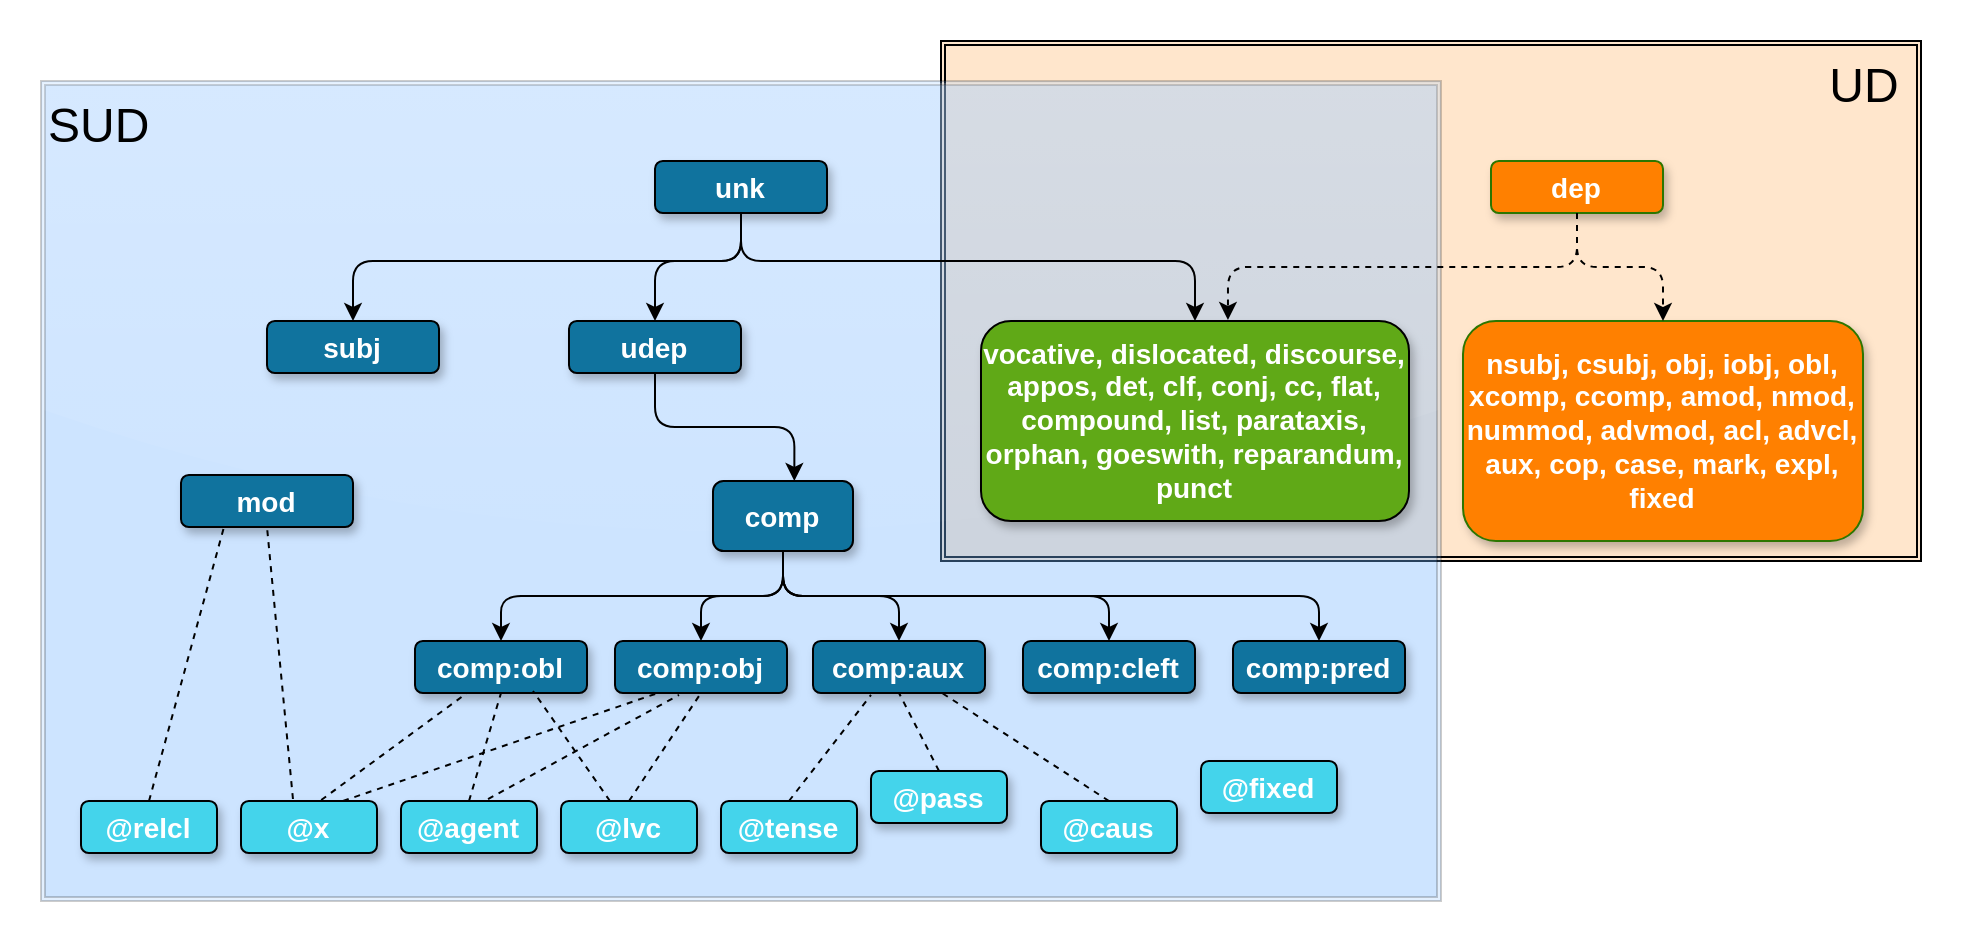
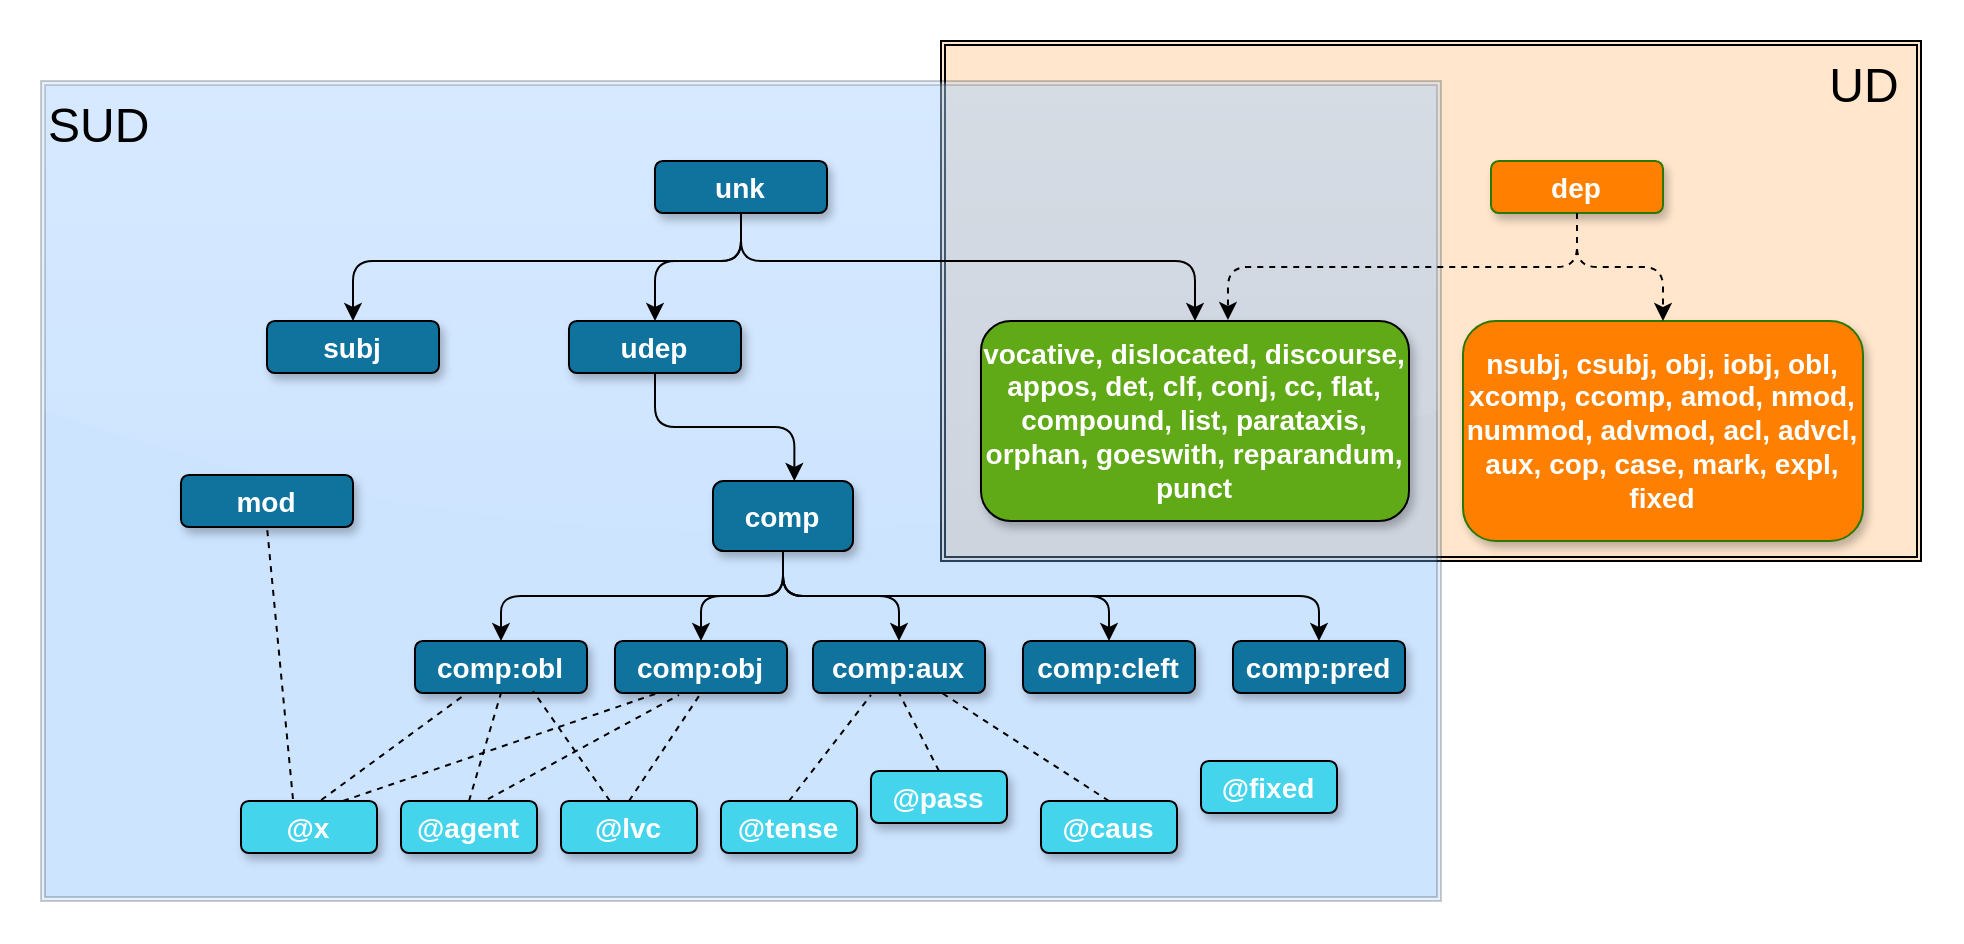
edge "mod" -- "@relcl": removed
node "@relcl": removed
